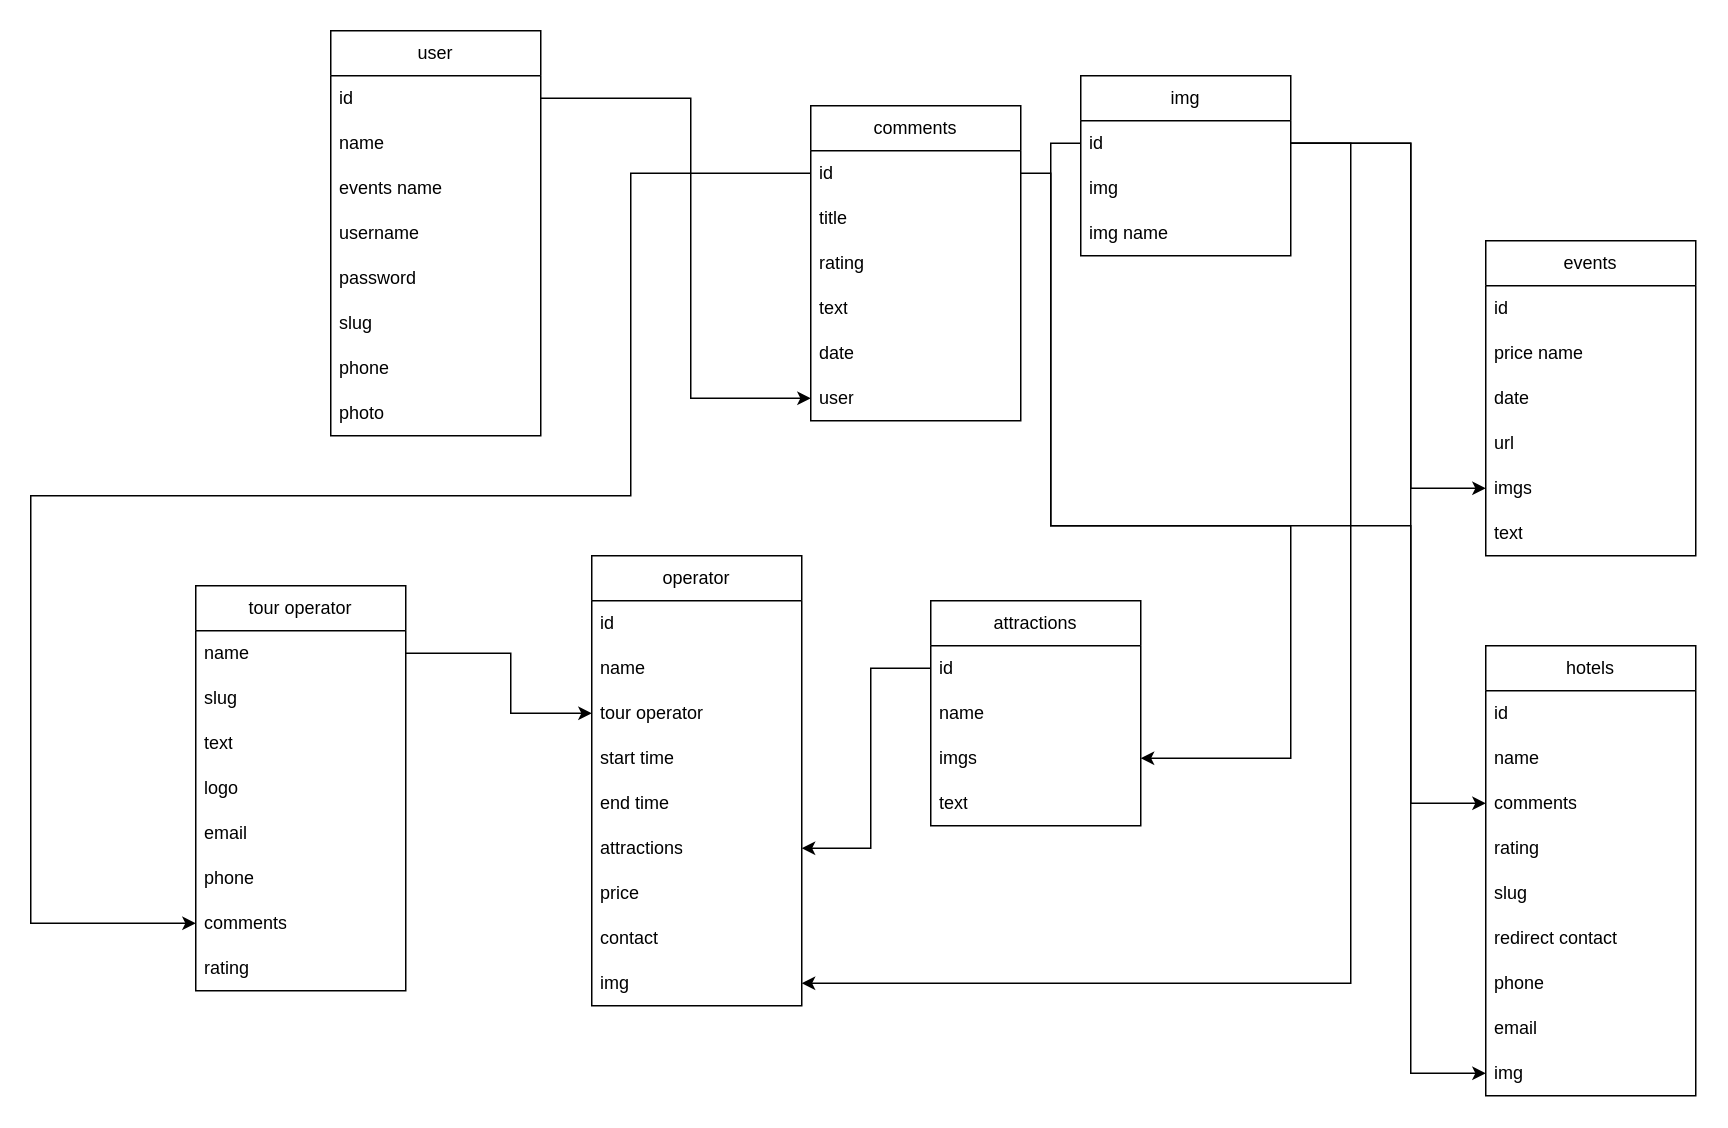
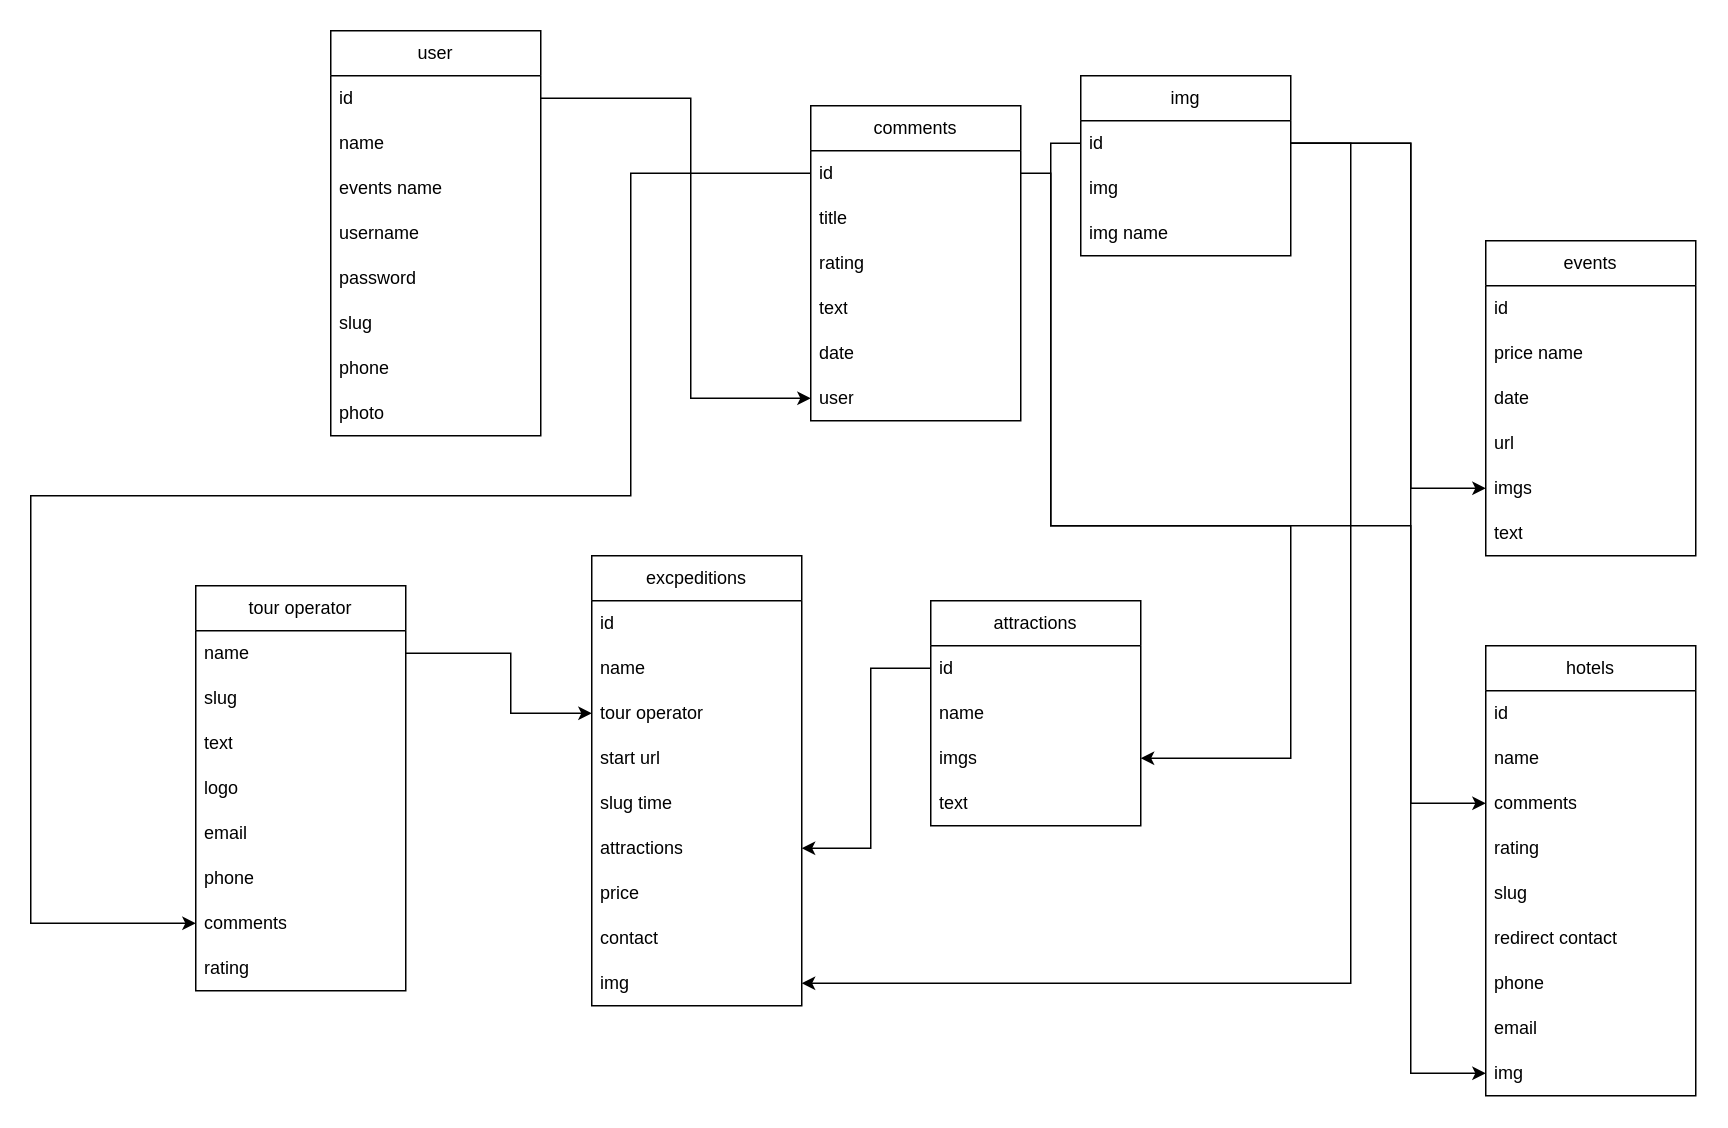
node "operator": label "operator" -> "excpeditions"
node "start time": label "start time" -> "start url"
node "end time": label "end time" -> "slug time"
